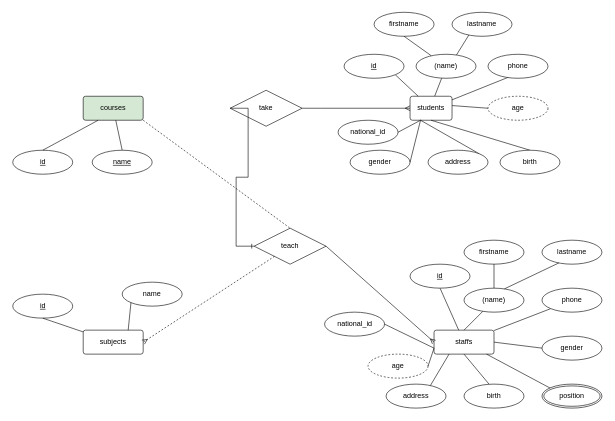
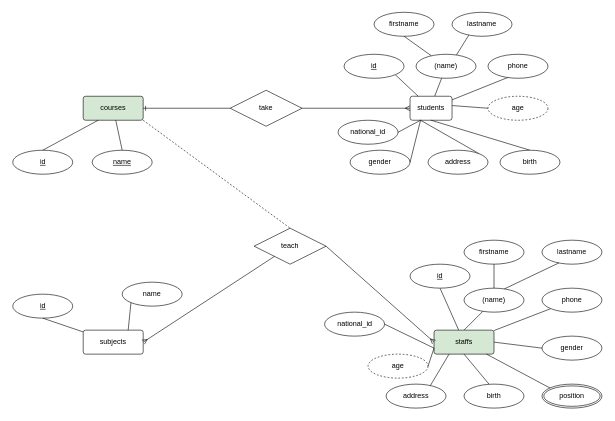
edge "take" -> "teach": now "take" -> "courses"
edge "teach" -> "subjects": style dashed -> solid
node "staffs": fillcolor #ffffff -> #d5e8d4
